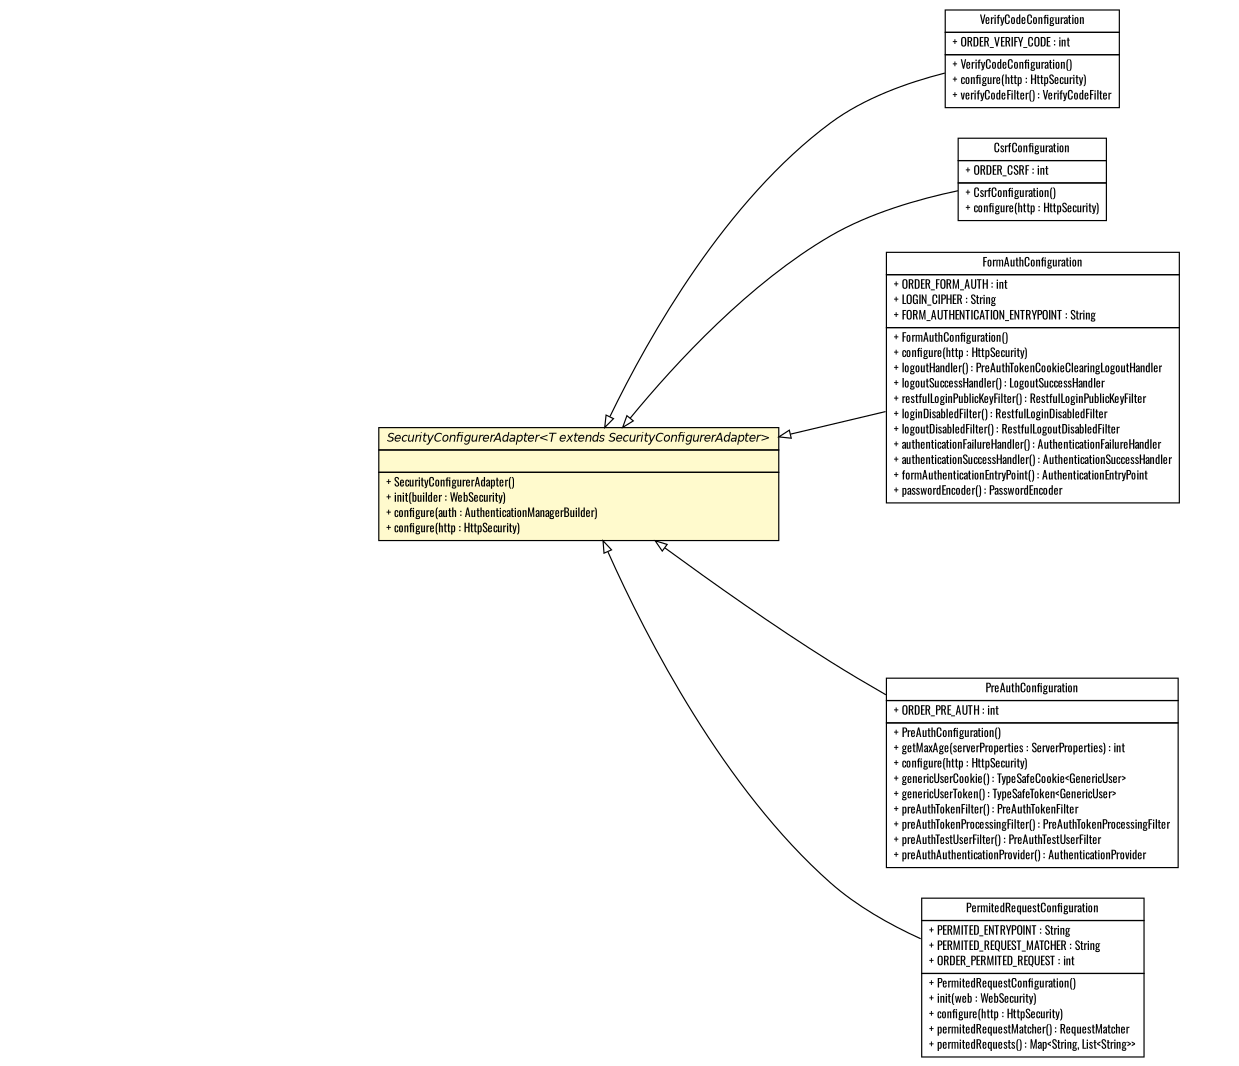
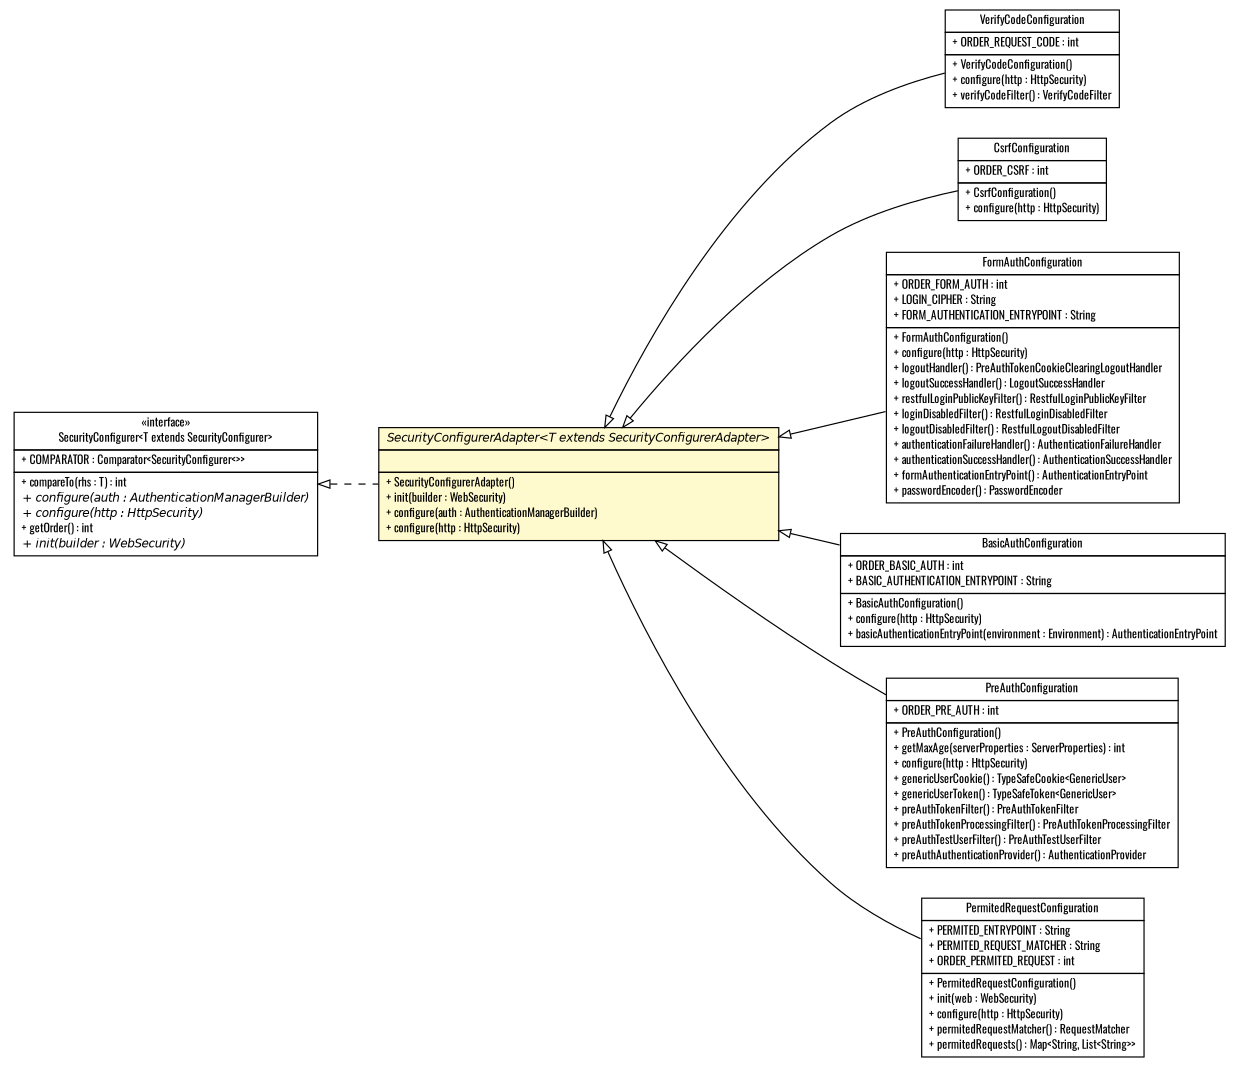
node "VerifyCodeConfiguration": text "+ ORDER_VERIFY_CODE : int" -> "+ ORDER_REQUEST_CODE : int"
node "SecurityConfigurer<T extends SecurityConfigurer>": added
node "BasicAuthConfiguration": added
